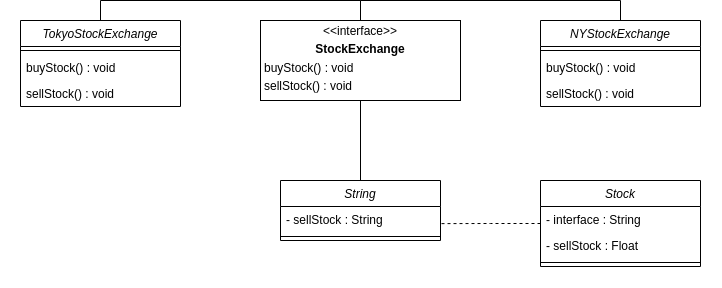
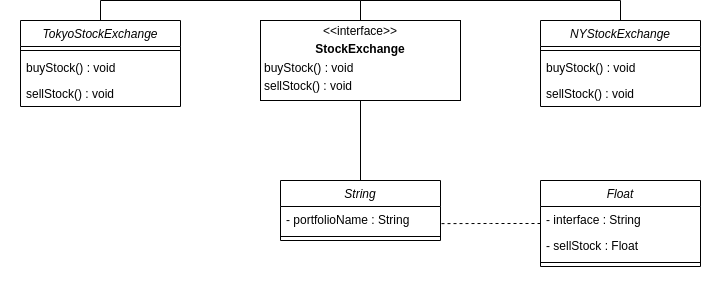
node "Stock": label "Stock" -> "Float"
node "- sellStock : String": label "- sellStock : String" -> "- portfolioName : String"
